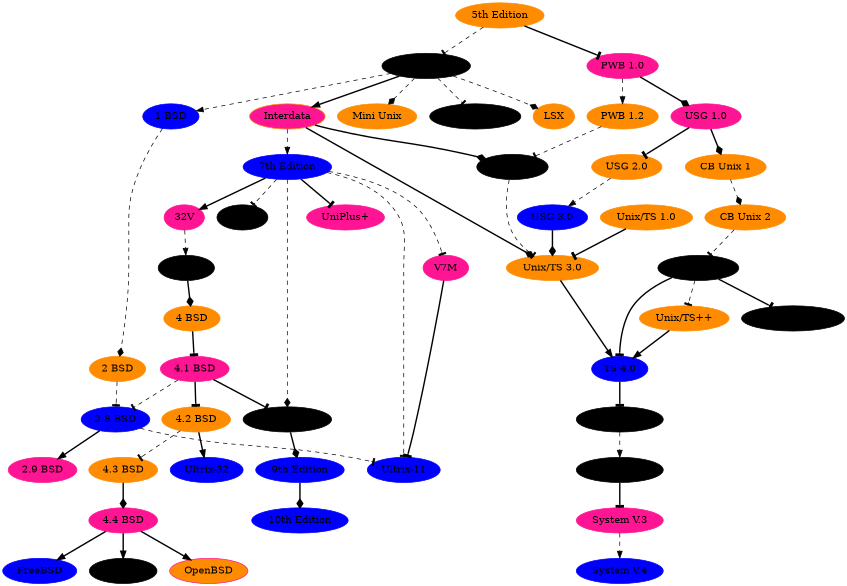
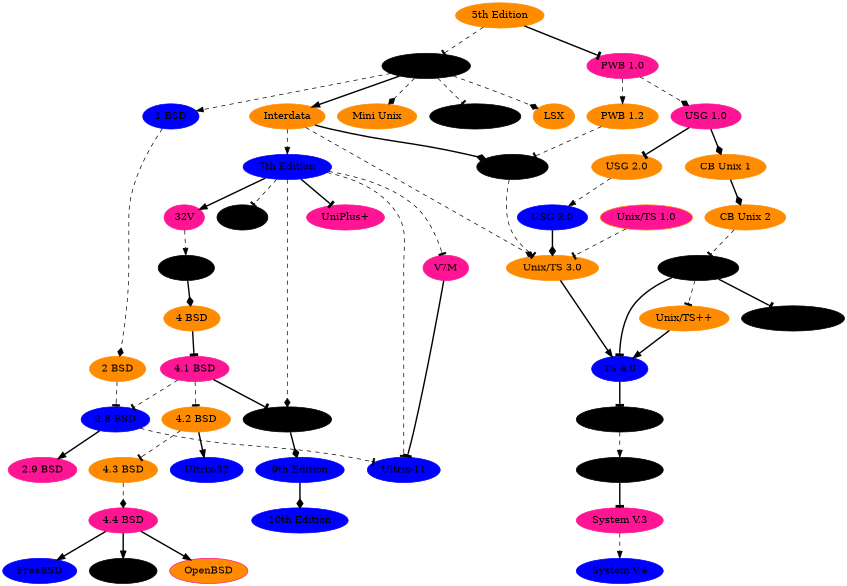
edge "PWB 1.0" -> "USG 1.0": style bold -> dashed
node "Interdata": fillcolor deeppink -> darkorange
edge "CB Unix 1" -> "CB Unix 2": style dashed -> bold
edge "Interdata" -> "Unix/TS 3.0": style bold -> dashed
node "Unix/TS 1.0": fillcolor darkorange -> deeppink
edge "Unix/TS 1.0" -> "Unix/TS 3.0": style bold -> dashed
edge "4.1 BSD" -> "4.2 BSD": style bold -> dashed
edge "4.3 BSD" -> "4.4 BSD": style bold -> dashed
